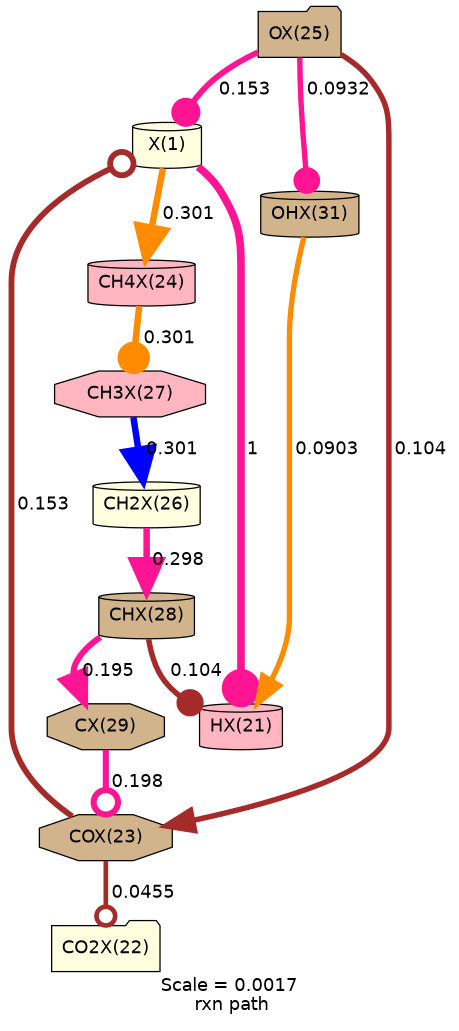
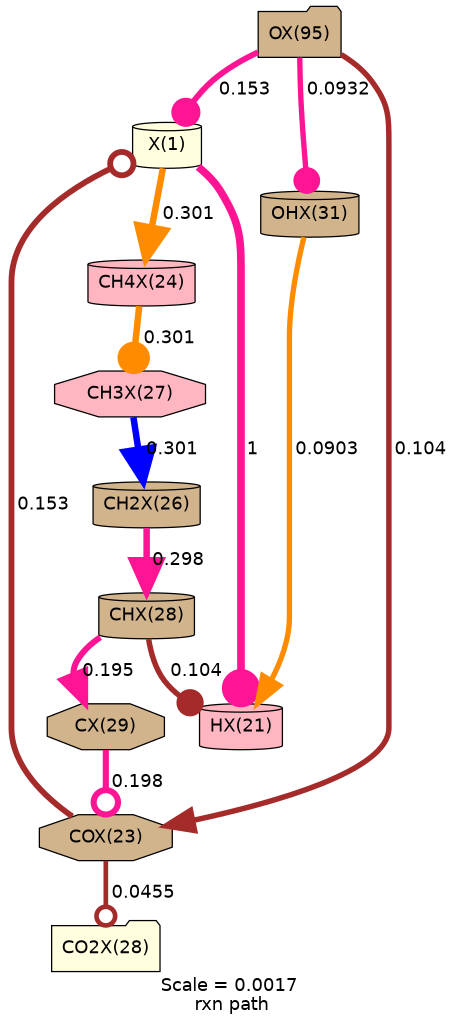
node "OX(25)": label "OX(25)" -> "OX(95)"
node "CH2X(26)": fillcolor lightyellow -> tan
node "CO2X(22)": label "CO2X(22)" -> "CO2X(28)"
